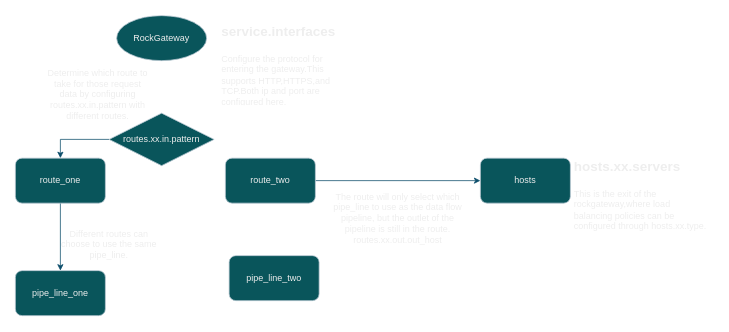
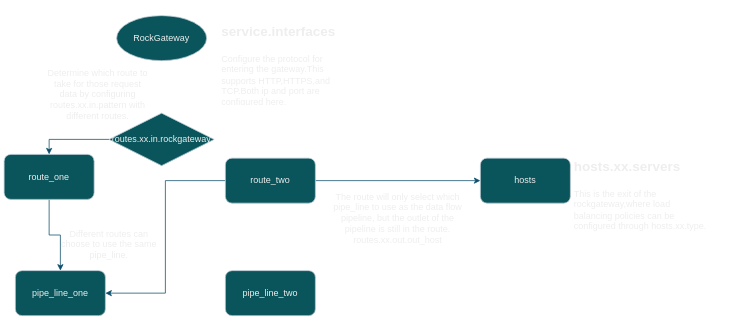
node "routes.xx.in.pattern": label "routes.xx.in.pattern" -> "routes.xx.in.rockgateway"
node "route_one": moved (60, 180) -> (49, 177)
edge "route_two" -> "pipe_line_one": added
node "pipe_line_two": moved (274, 278) -> (270, 293)
